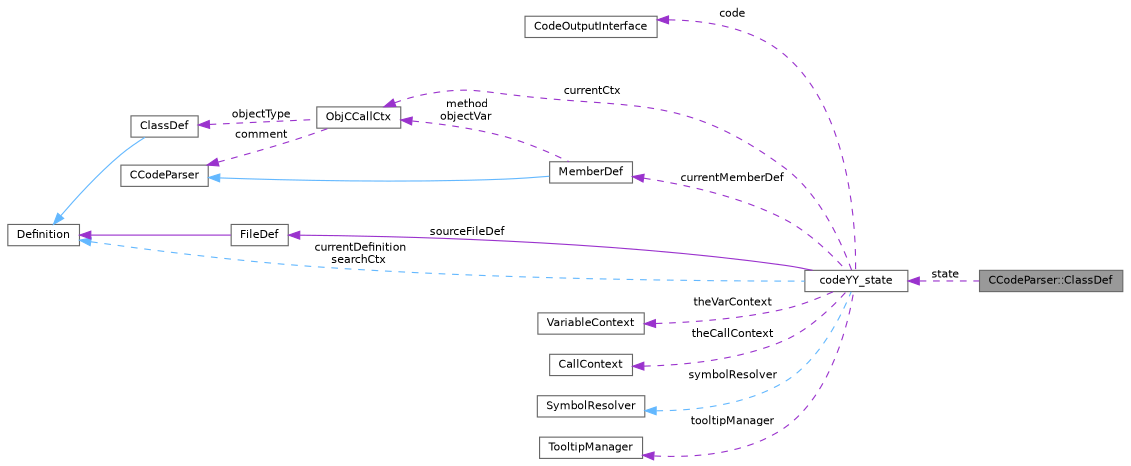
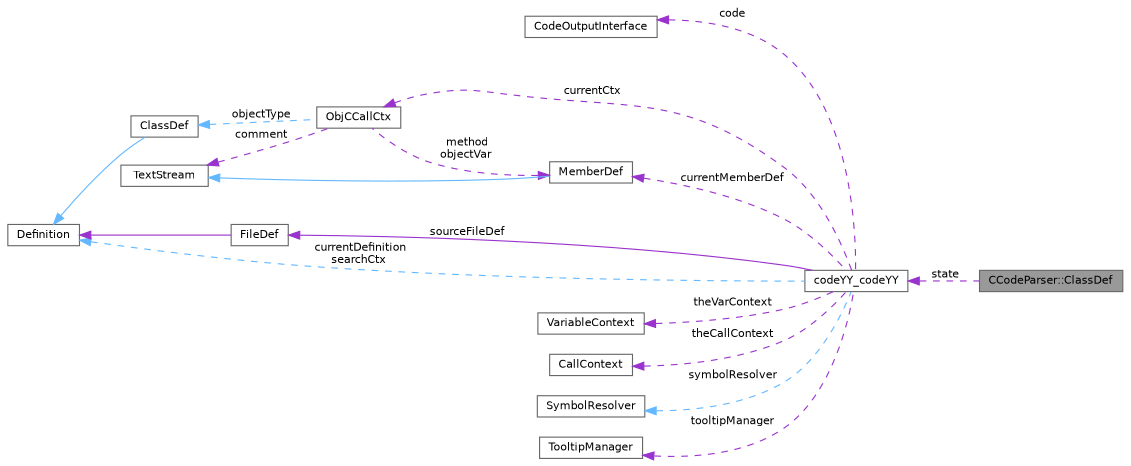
edge "ObjCCallCtx" -> "ClassDef": color darkorchid3 -> steelblue1
edge "MemberDef" -> "ObjCCallCtx": reversed
node "CCodeParser": label "CCodeParser" -> "TextStream"
node "codeYY_state": label "codeYY_state" -> "codeYY_codeYY"
